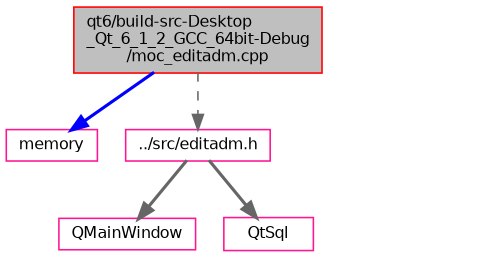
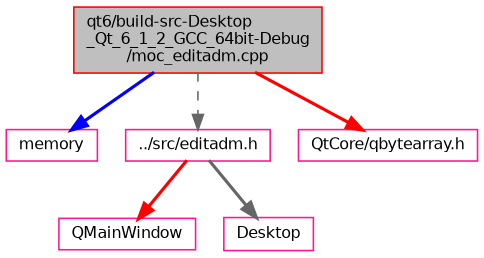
node "QtCore/qbytearray.h": added
edge "../src/editadm.h" -> "QMainWindow": color gray40 -> red
node "QtSql": label "QtSql" -> "Desktop"
